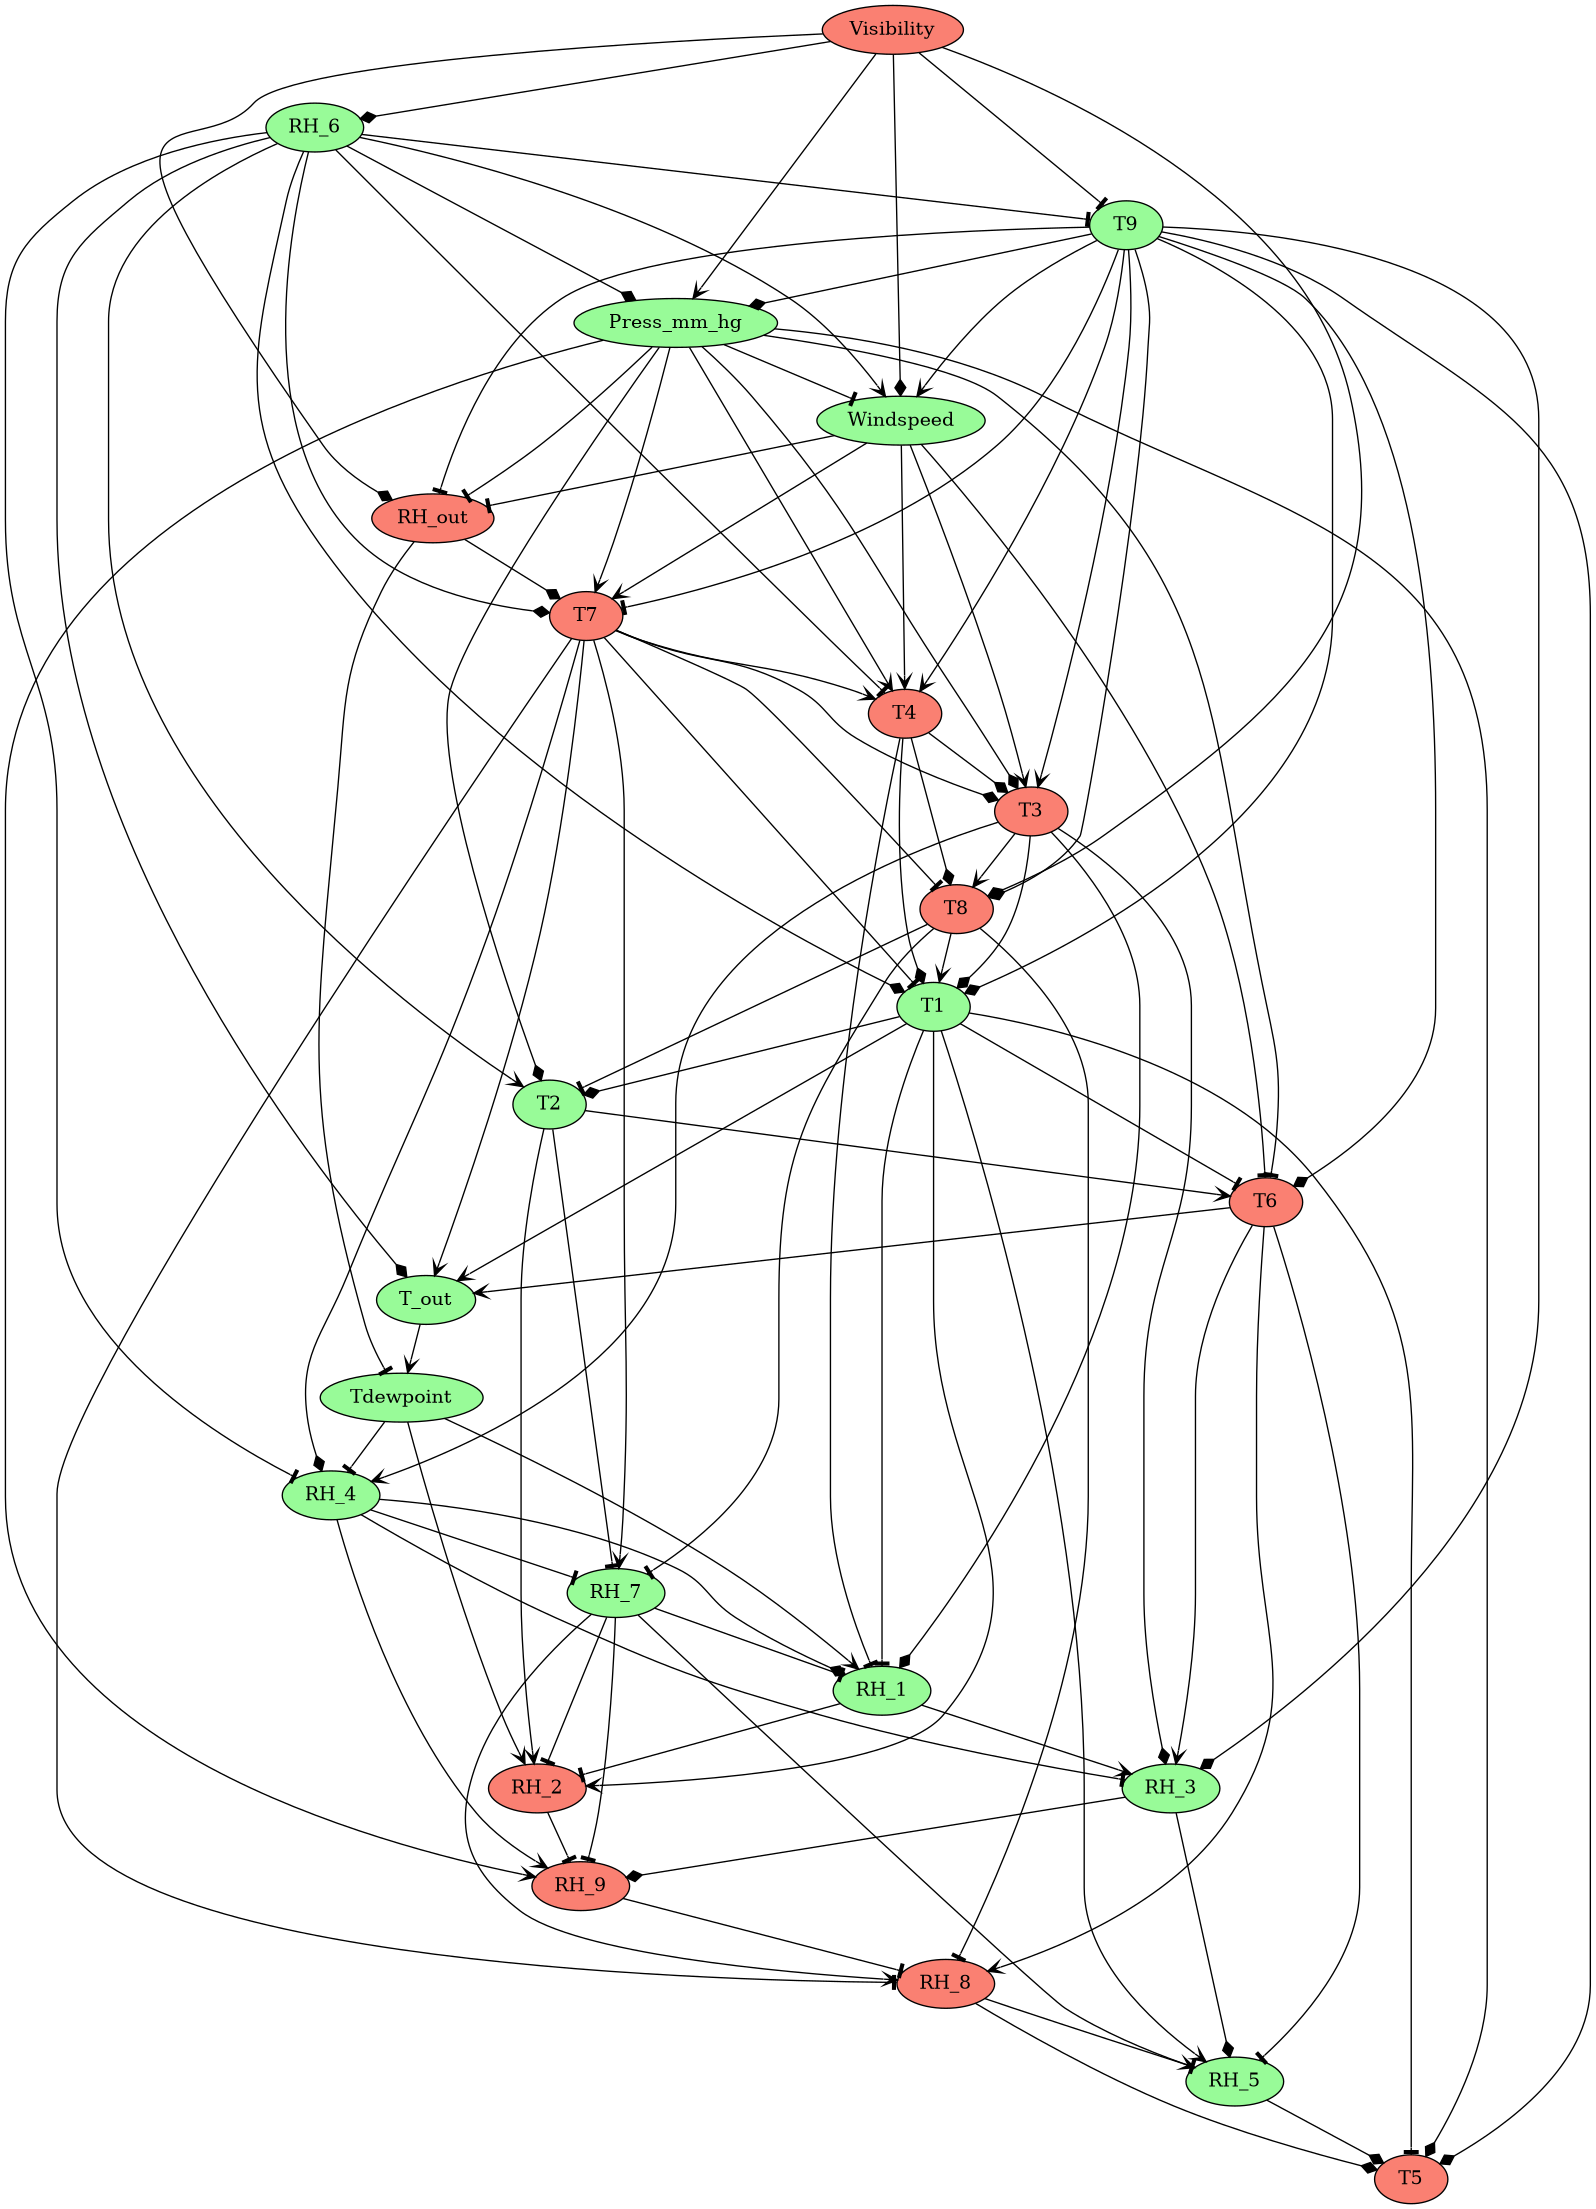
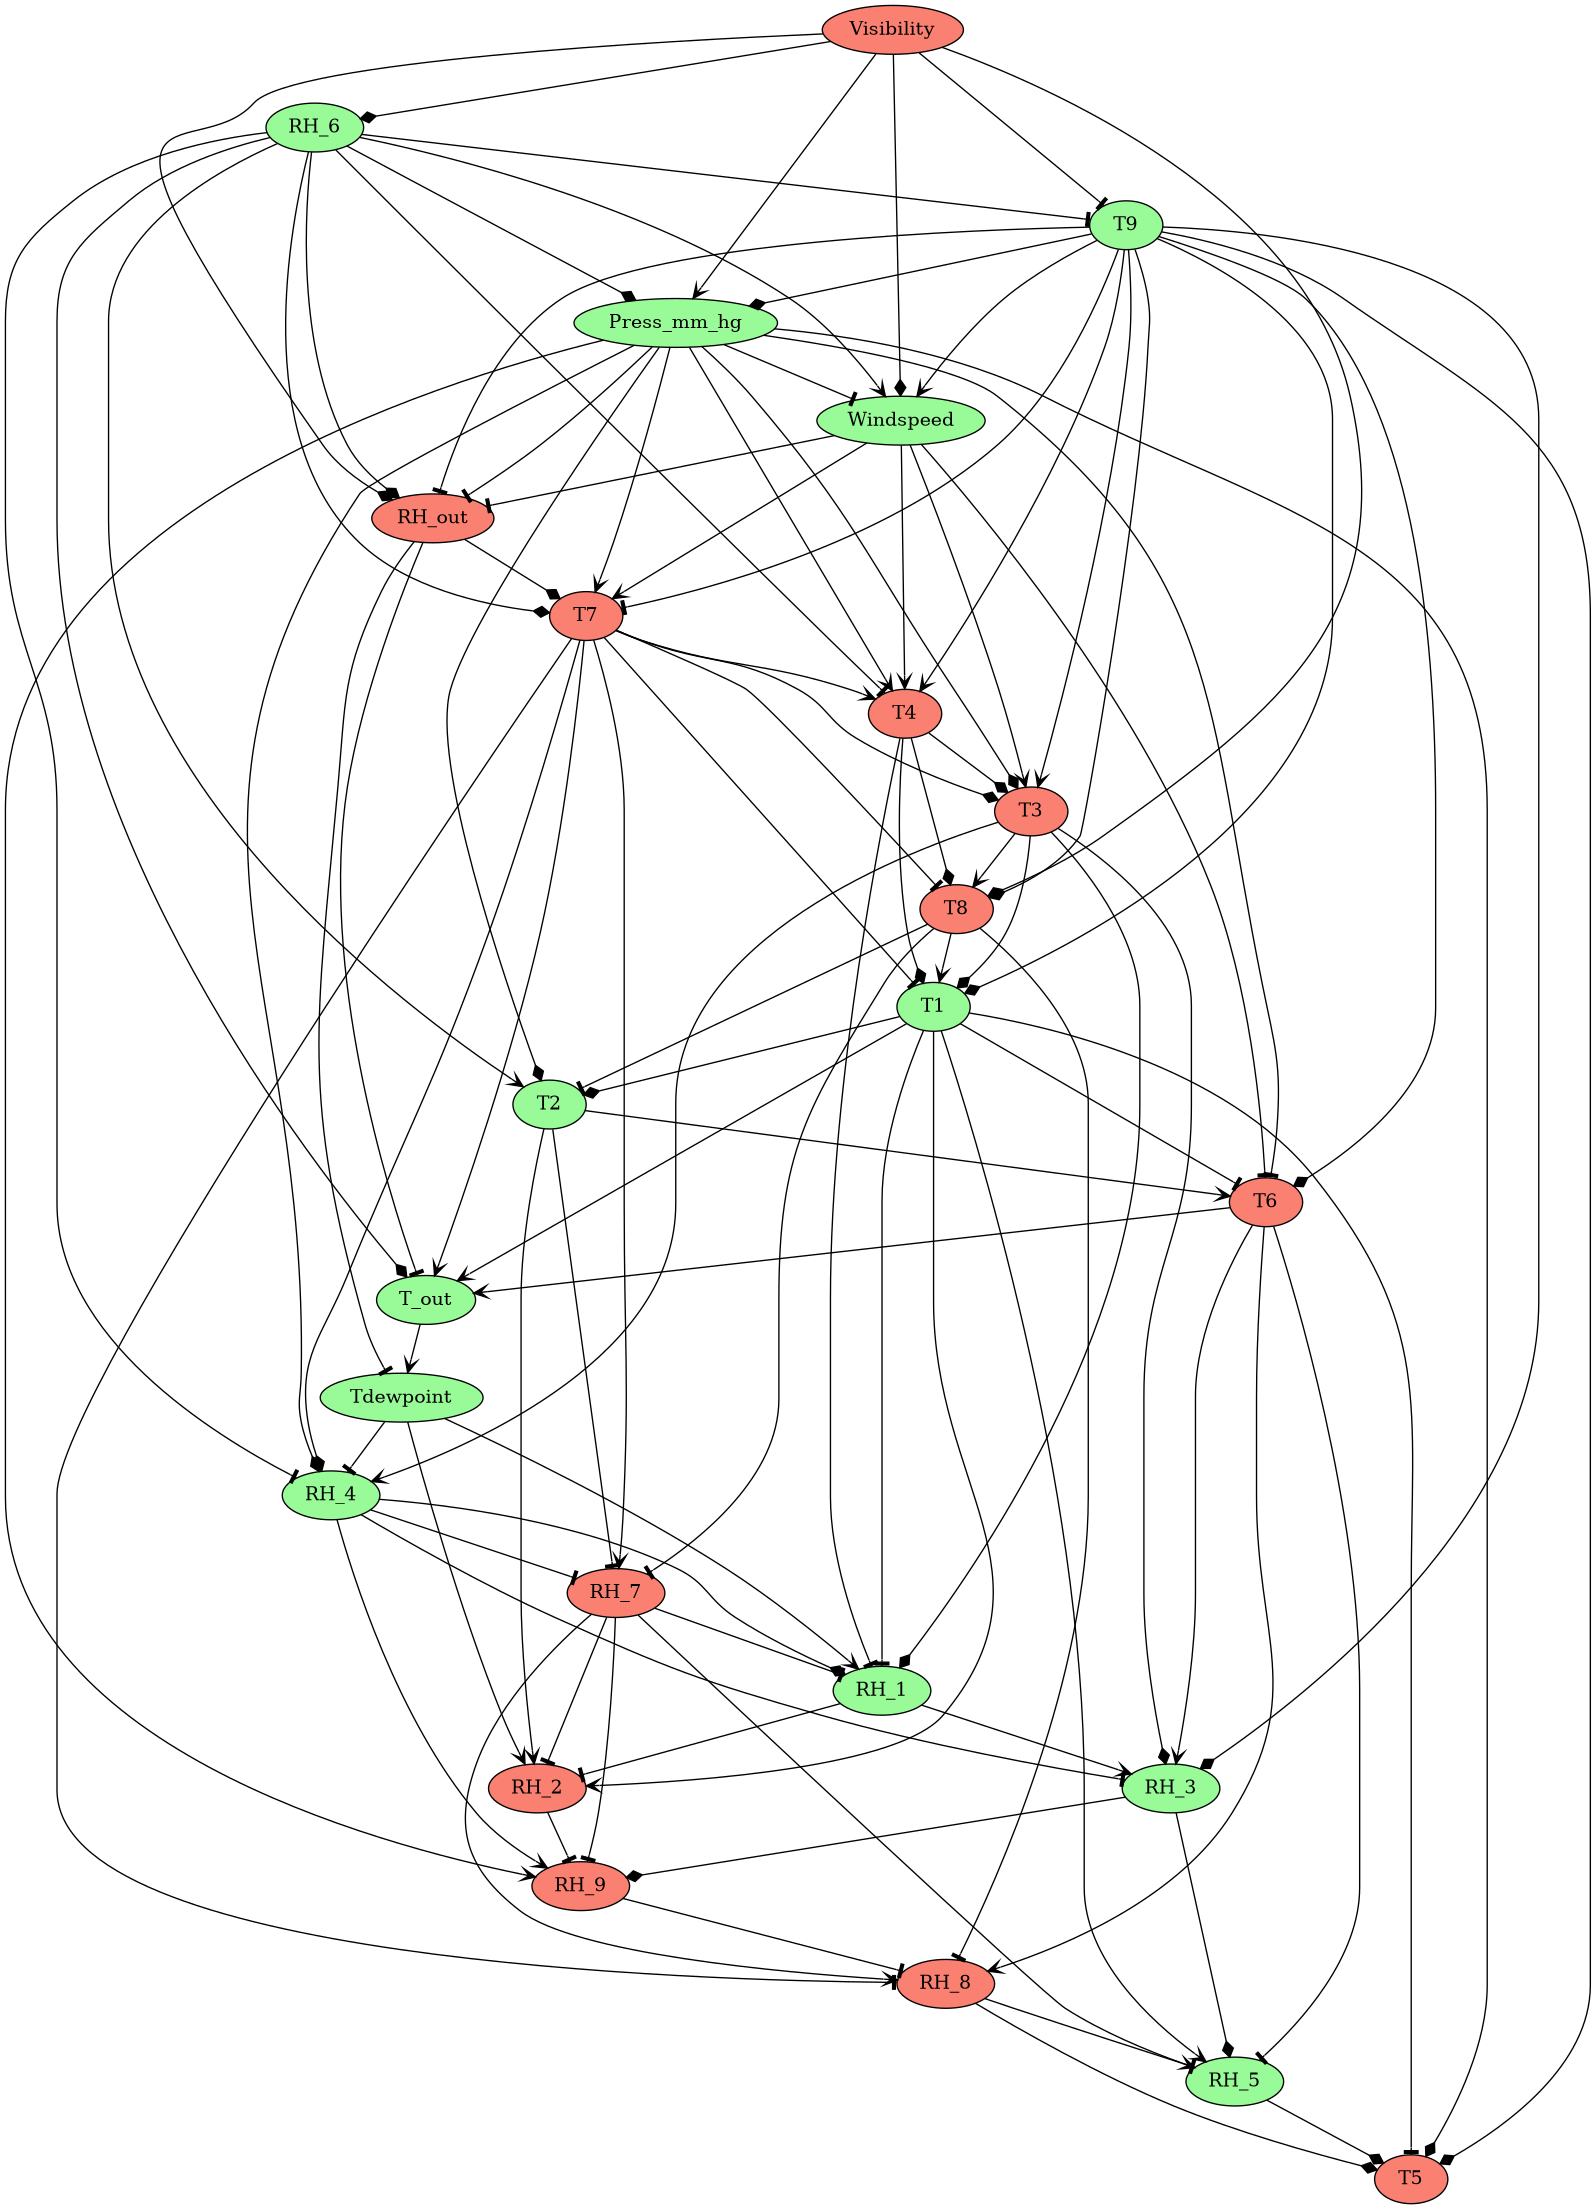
edge "RH_6" -> "T1": now "RH_6" -> "RH_out"
edge "Press_mm_hg" -> "RH_4": added
edge "RH_out" -> "T_out": added
node "RH_7": fillcolor palegreen -> salmon
